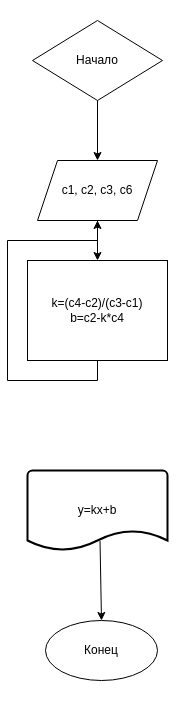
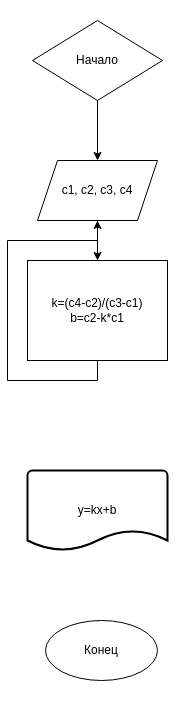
node "c1, c2, c3, c6": label "c1, c2, c3, c6" -> "c1, c2, c3, c4"
node "k=(c4-c2)/(c3-c1) b=c2-k*c4": label "k=(c4-c2)/(c3-c1) b=c2-k*c4" -> "k=(c4-c2)/(c3-c1) b=c2-k*c1"
edge "y=kx+b" -> "Конец": removed
